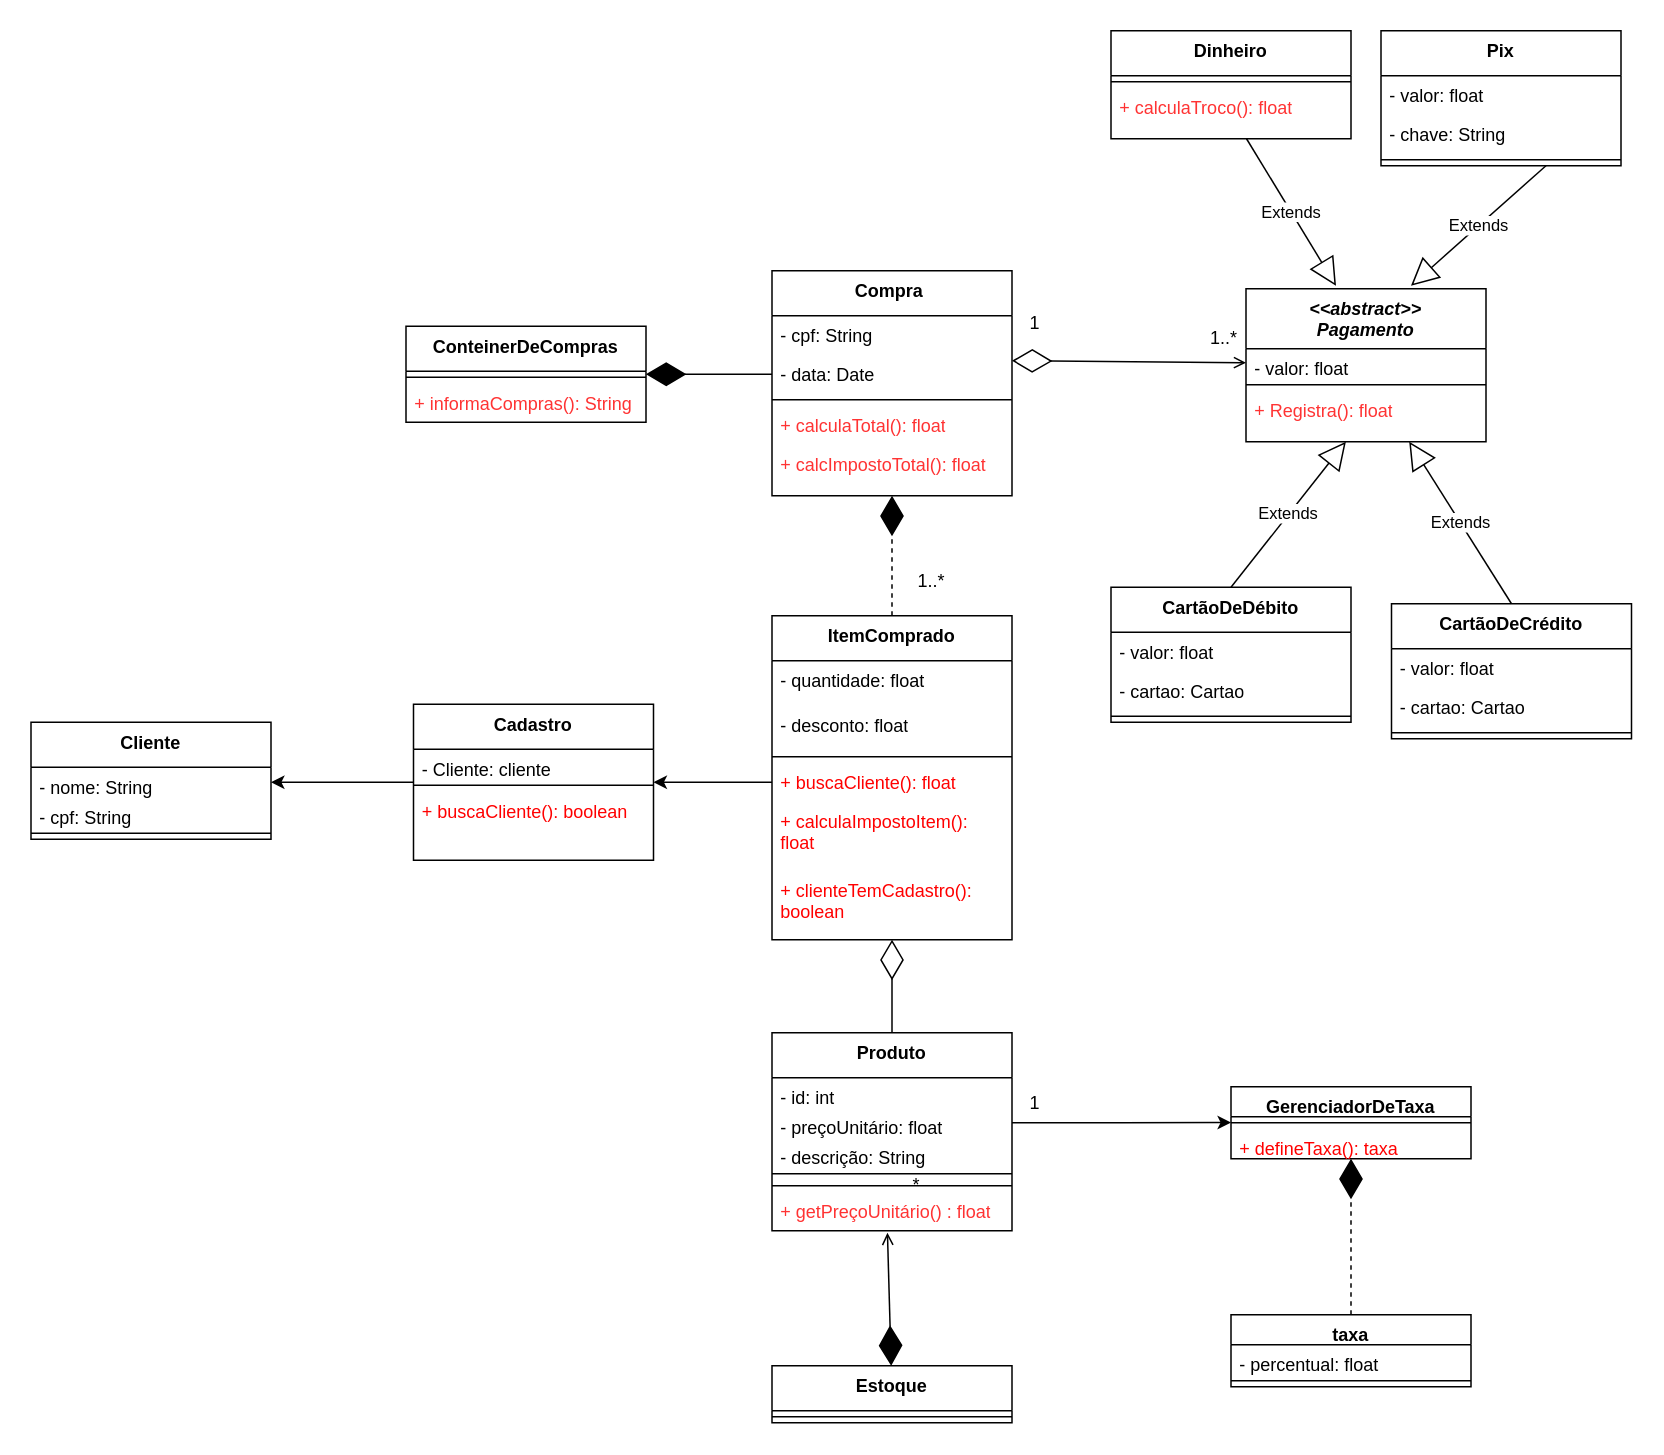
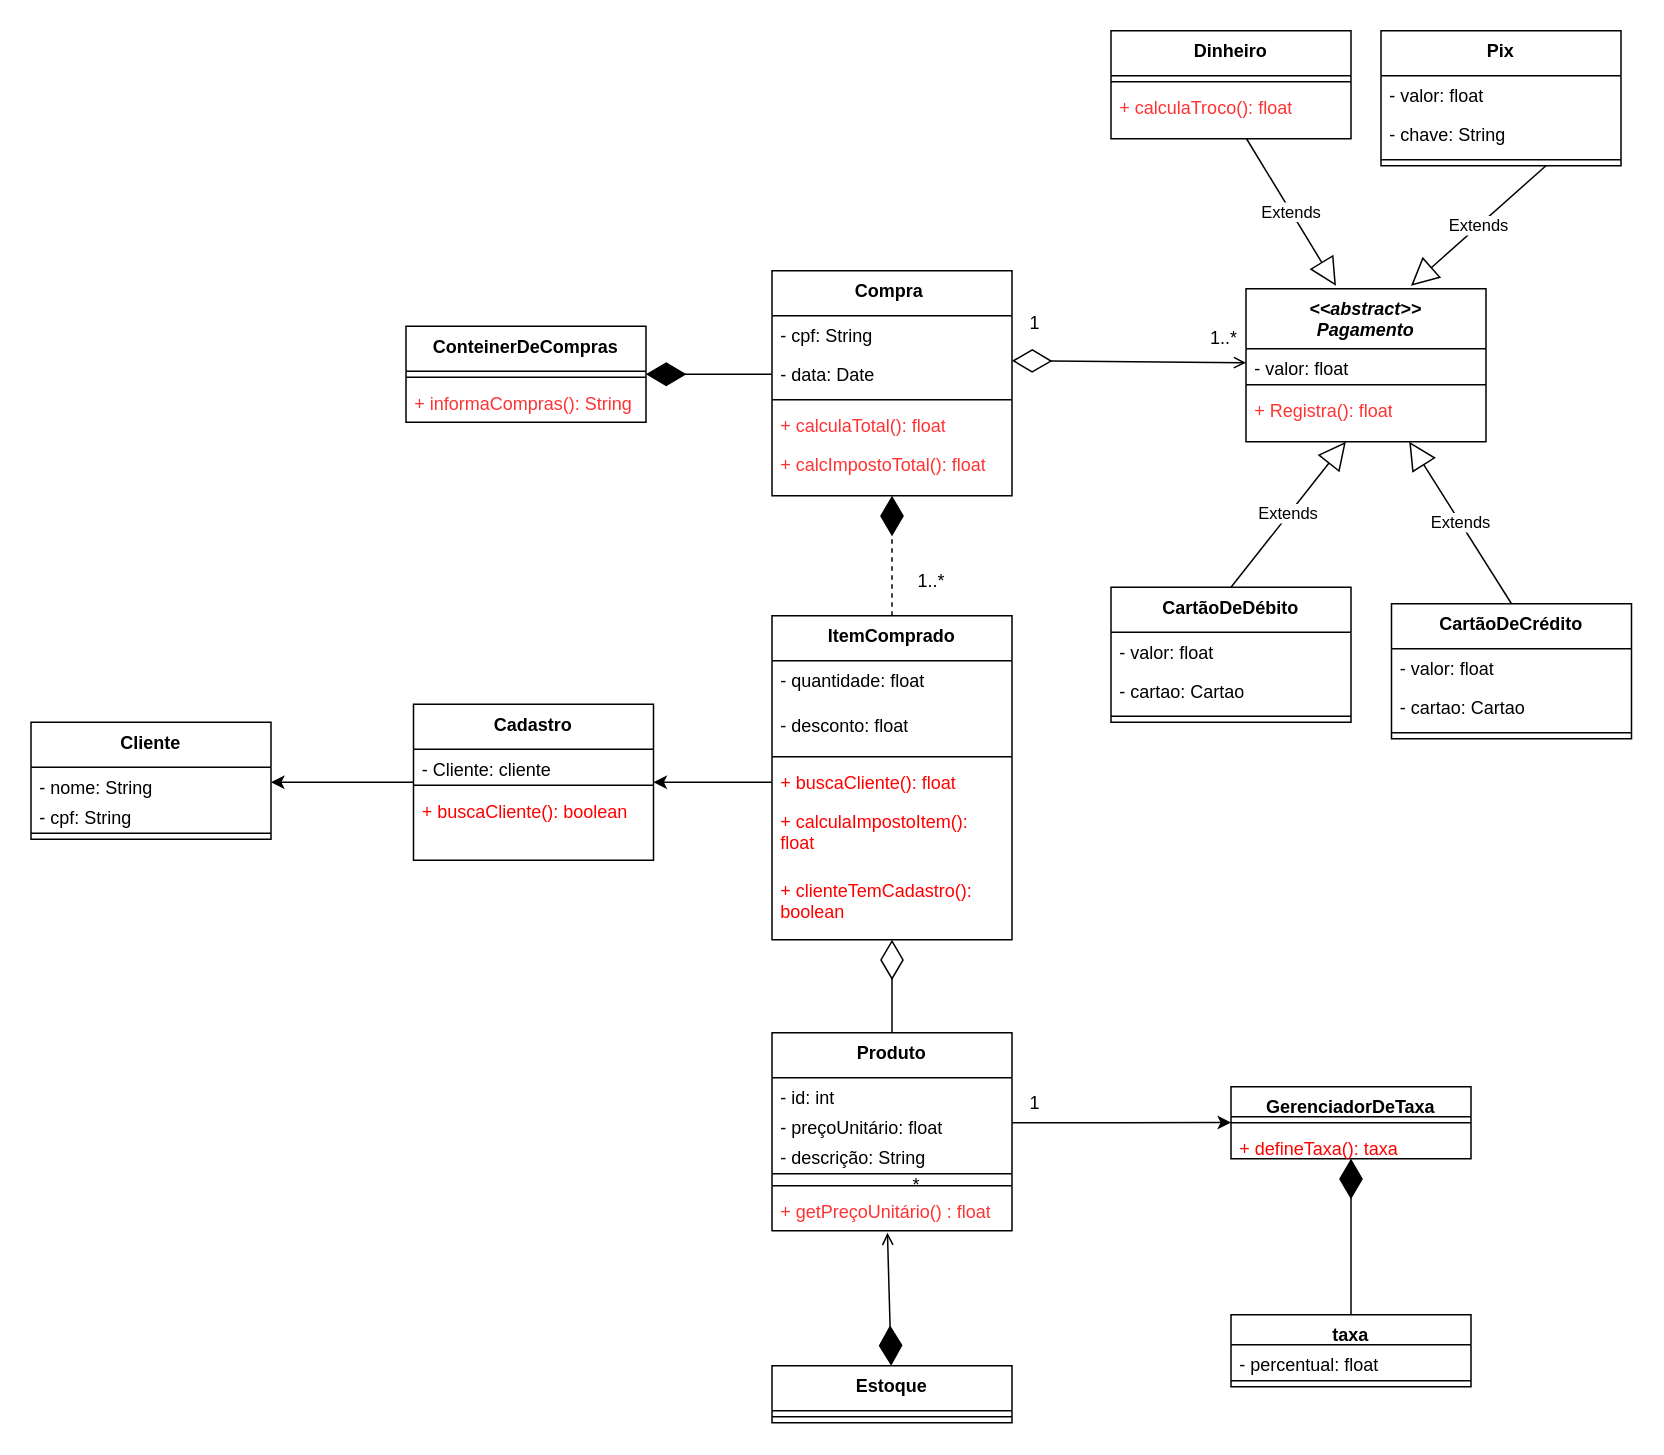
edge "taxa" -> "+ defineTaxa(): taxa": style dashed -> solid
